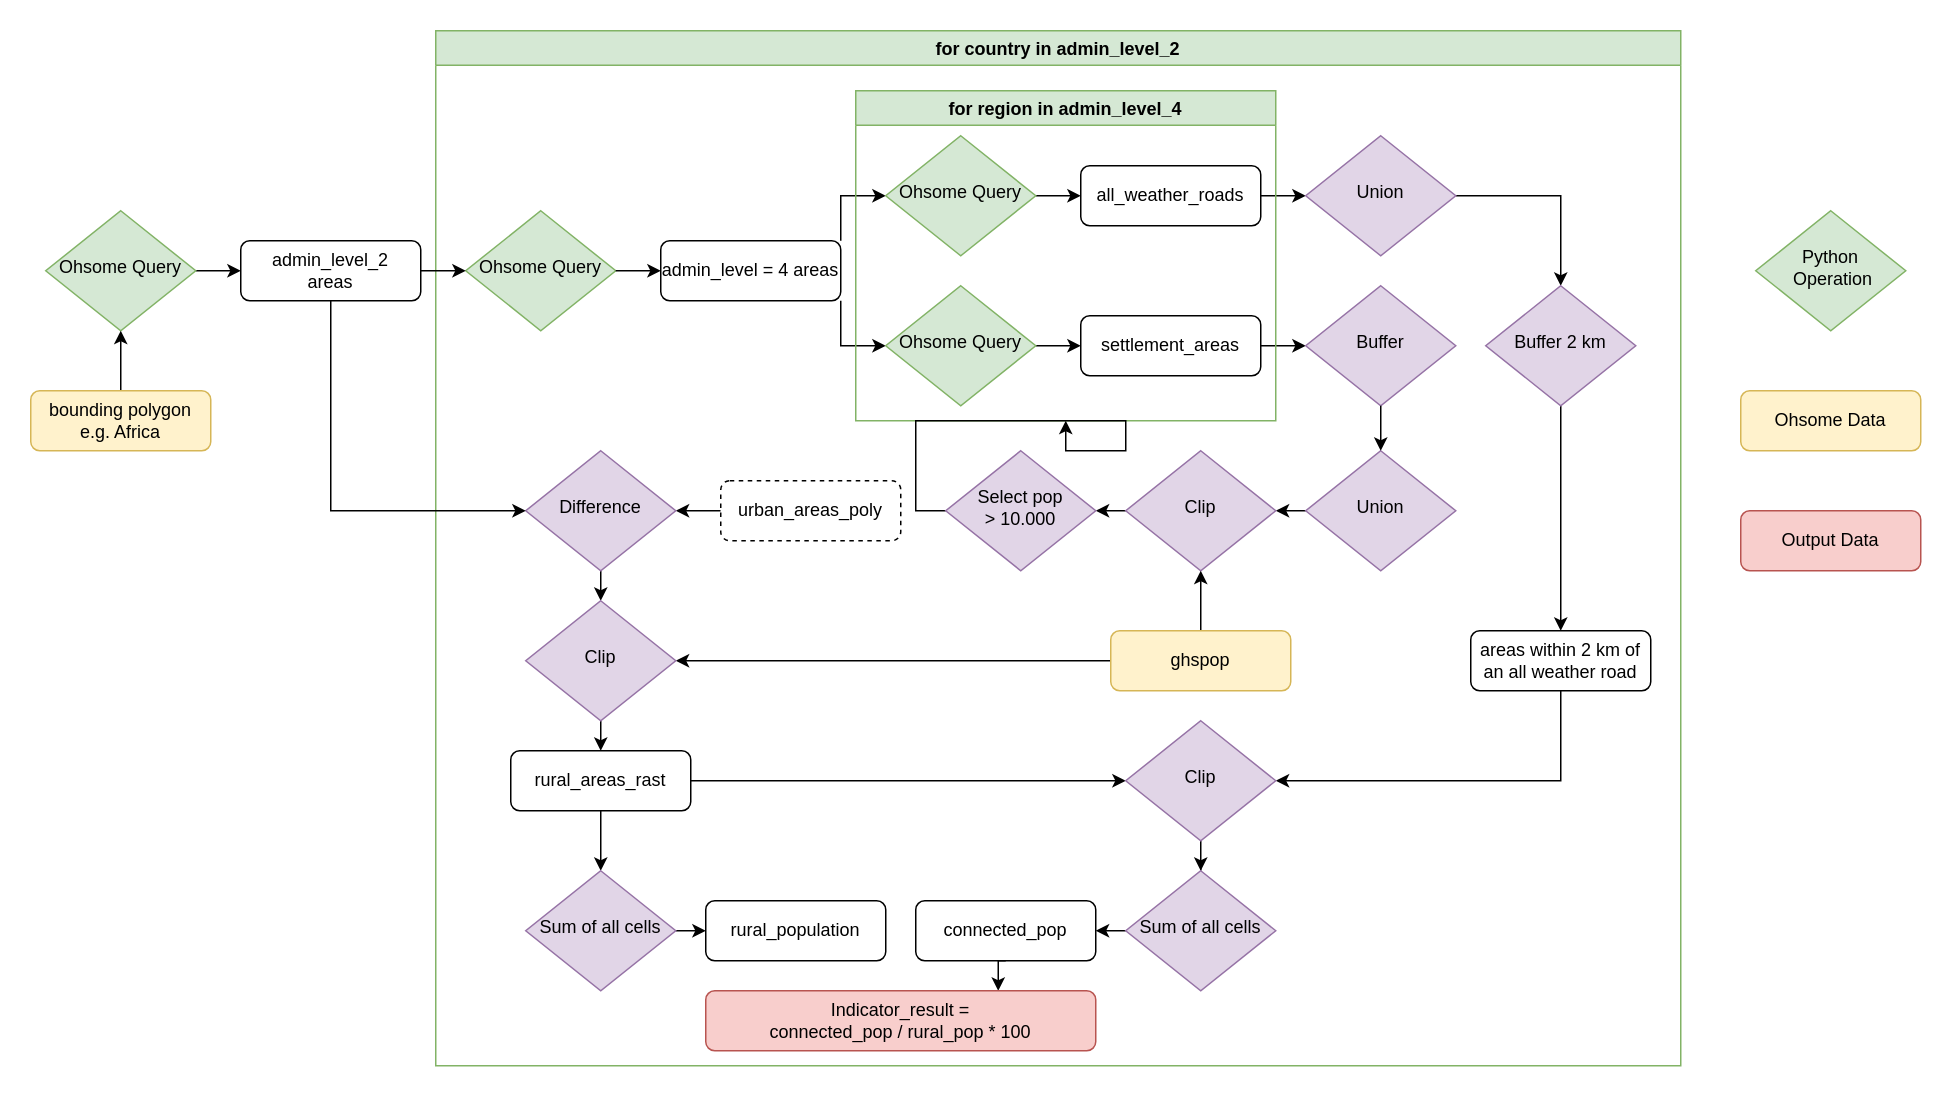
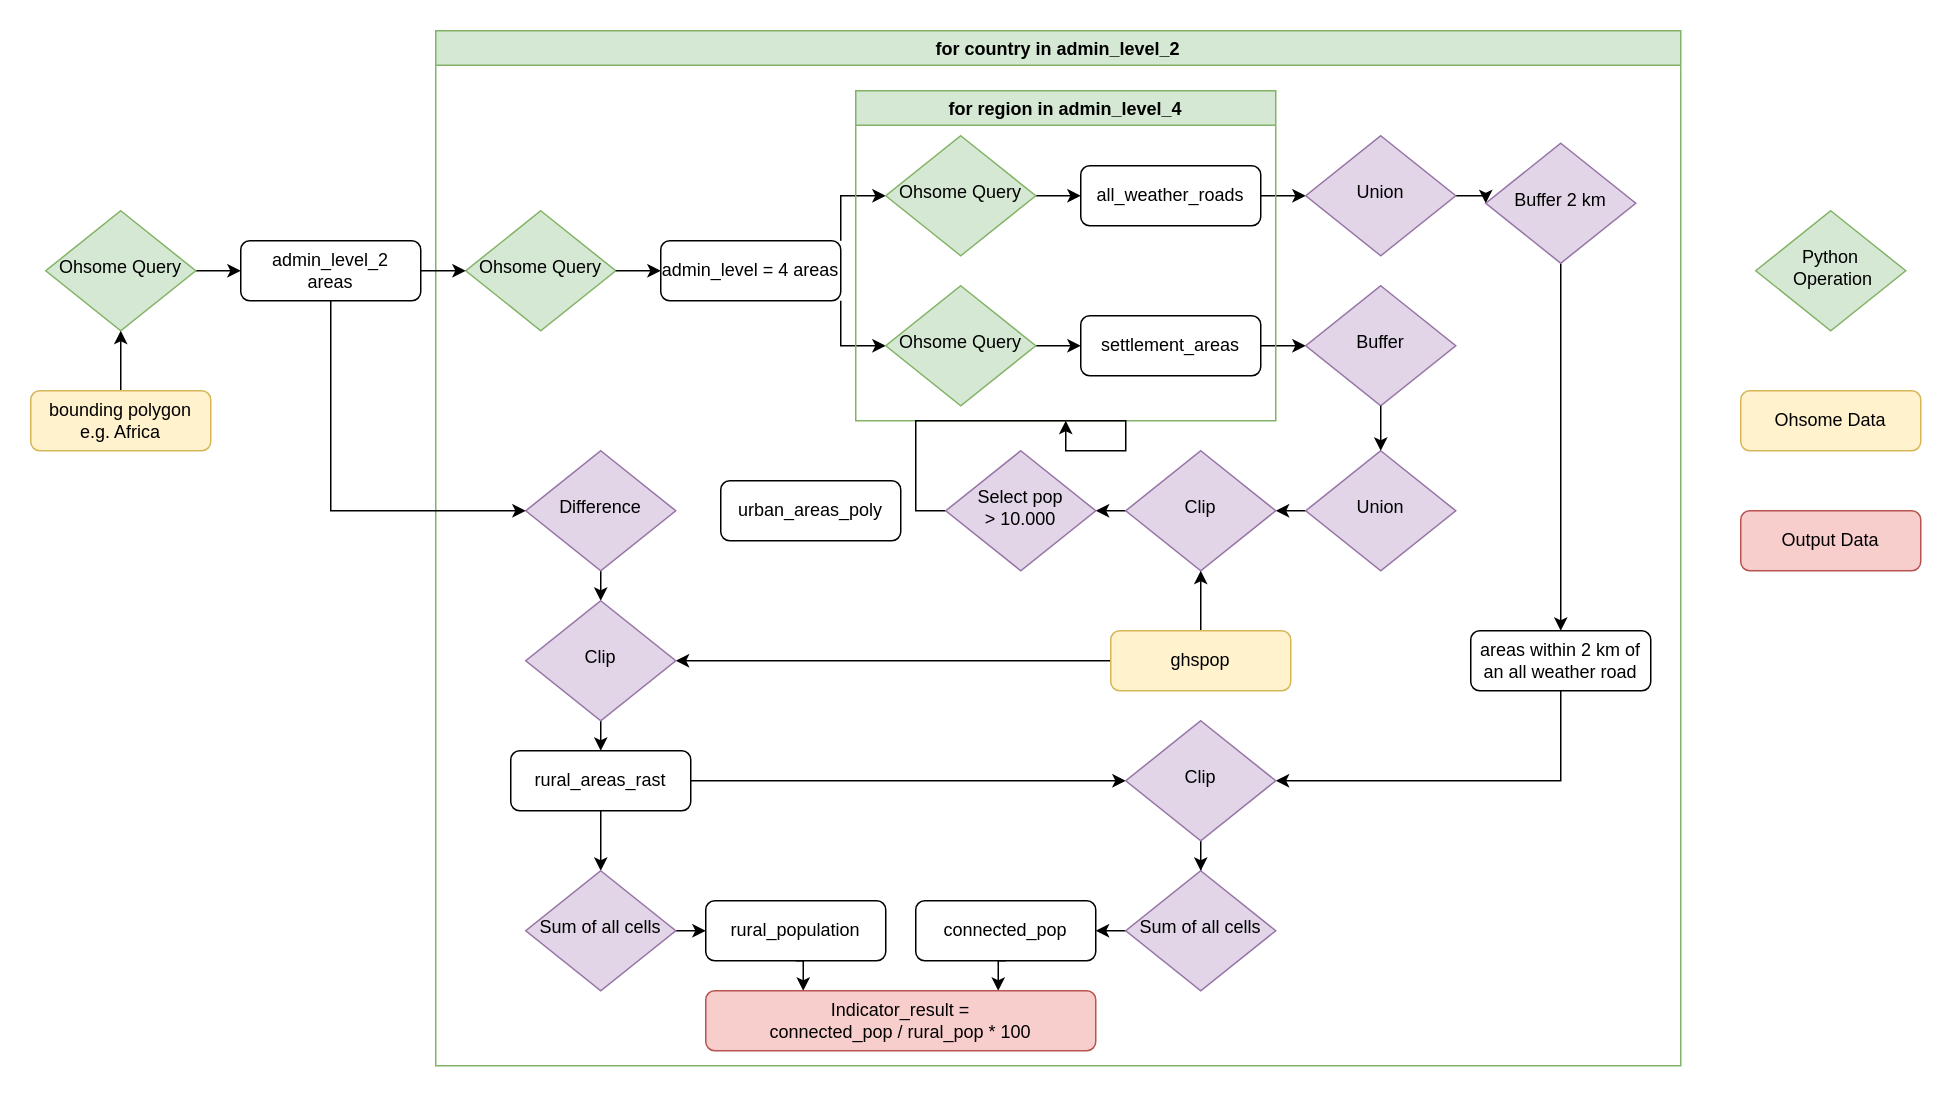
node "Buffer 2 km": moved (1561, 346) -> (1561, 203)
edge "urban_areas_poly" -> "Difference": removed
node "urban_areas_poly": style dashed -> solid
edge "rural_population" -> "Indicator_result = connected_pop / rural_pop * 100": added
